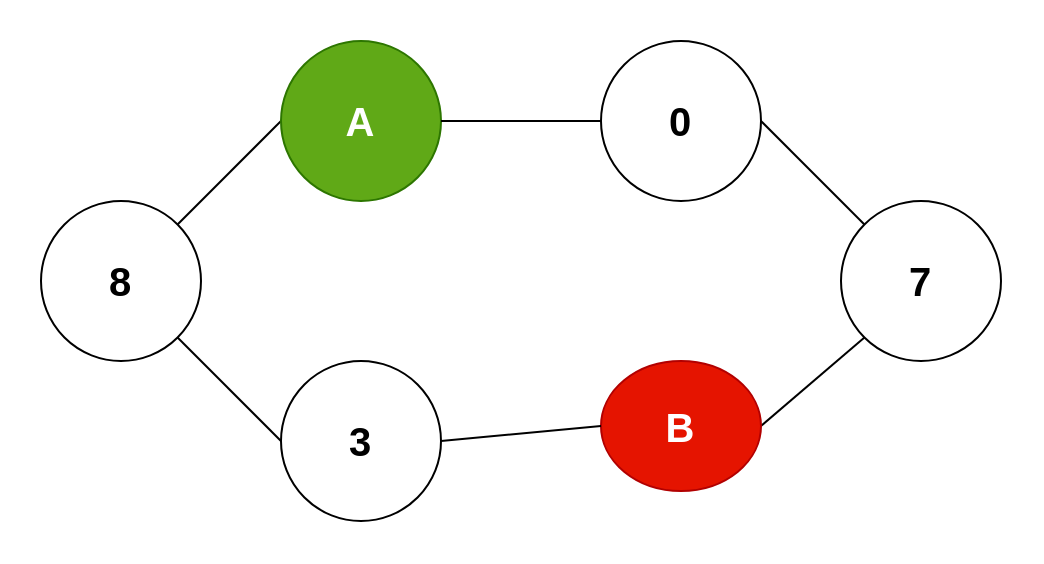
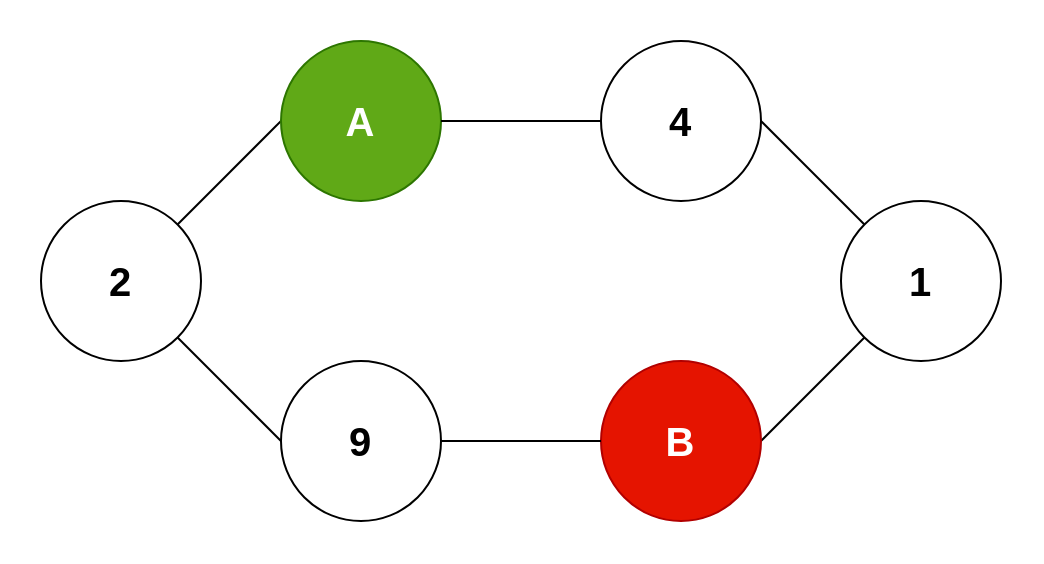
node "0": label "0" -> "4"
node "8": label "8" -> "2"
node "7": label "7" -> "1"
node "B": size 160x130 -> 160x160
node "3": label "3" -> "9"
